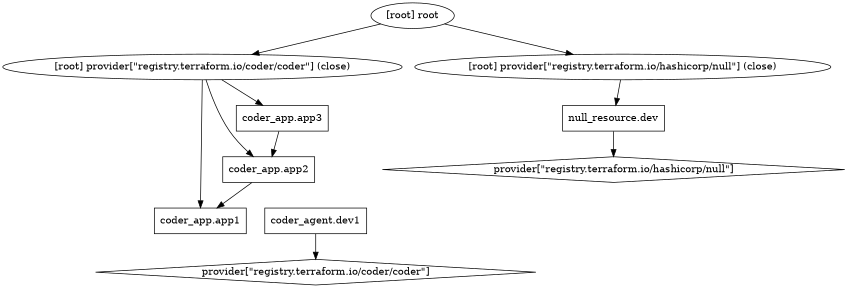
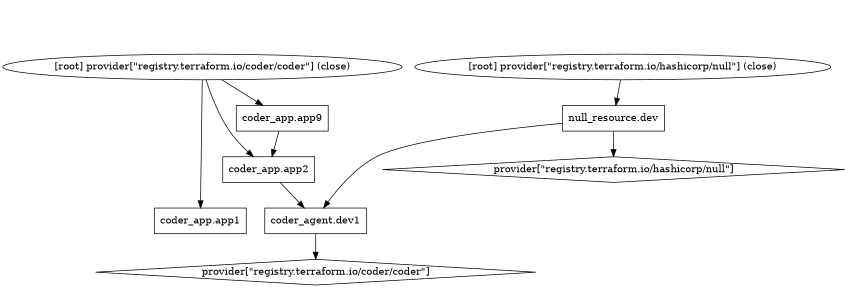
node "[root] root": removed
node "coder_app.app3": label "coder_app.app3" -> "coder_app.app9"
edge "null_resource.dev" -> "coder_agent.dev1": added
edge "coder_app.app2" -> "coder_app.app1": now "coder_app.app2" -> "coder_agent.dev1"
